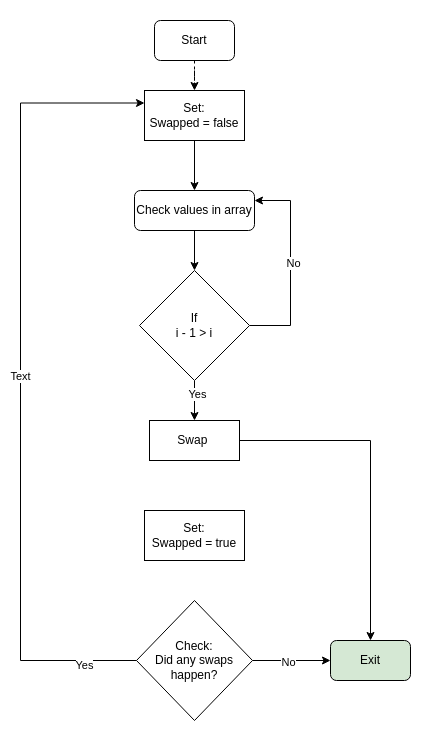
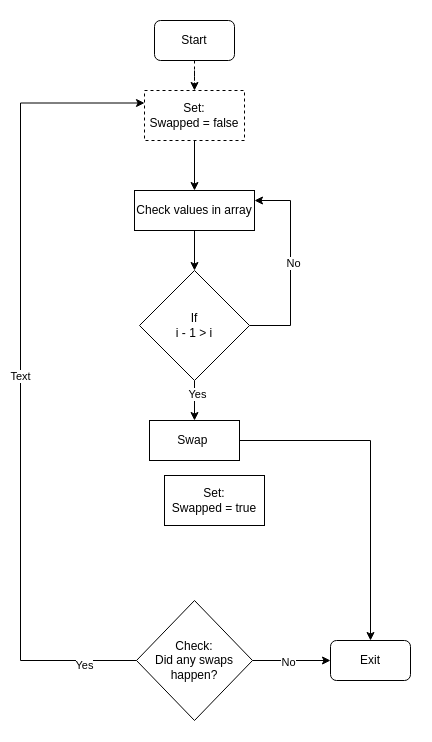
node "Set: Swapped = false": style solid -> dashed
node "Check values in array": shape rounded rectangle -> rectangle
node "Set: Swapped = true": moved (195, 536) -> (215, 501)
node "Exit": fillcolor #d5e8d4 -> #ffffff
